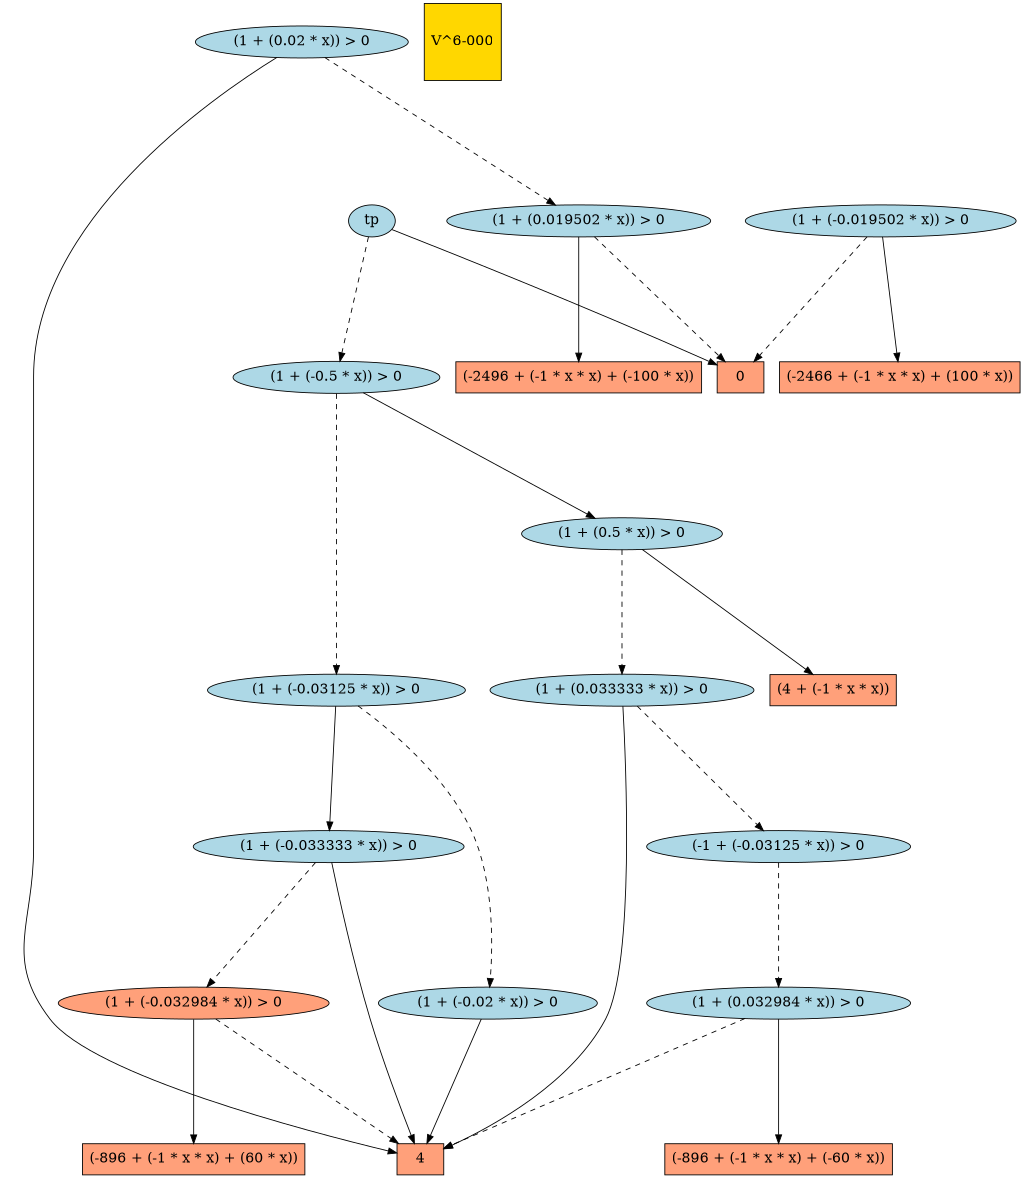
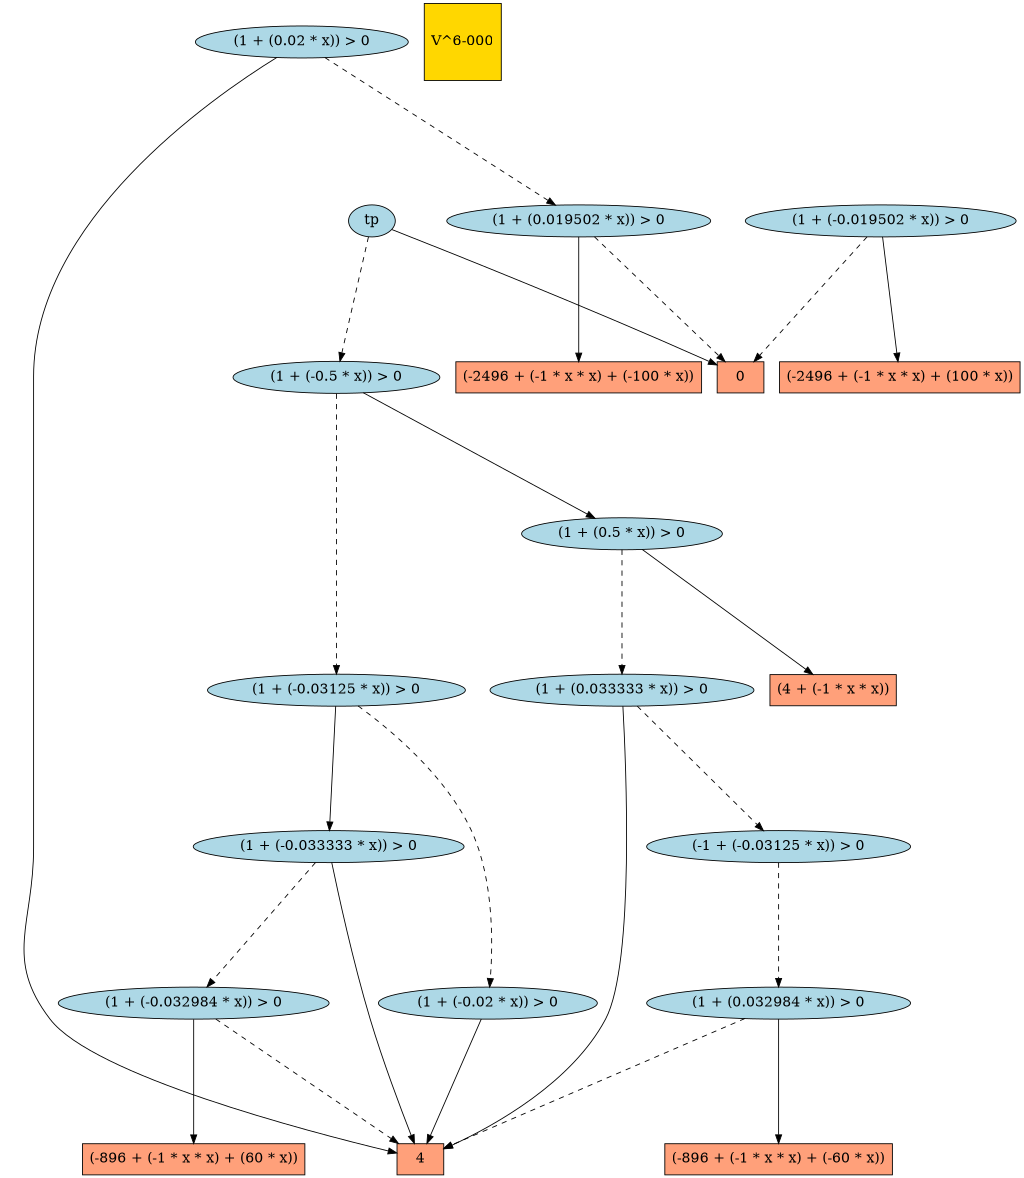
node "(-2466 + (-1 * x * x) + (100 * x))": label "(-2466 + (-1 * x * x) + (100 * x))" -> "(-2496 + (-1 * x * x) + (100 * x))"
node "(1 + (-0.032984 * x)) > 0": fillcolor lightsalmon -> lightblue
